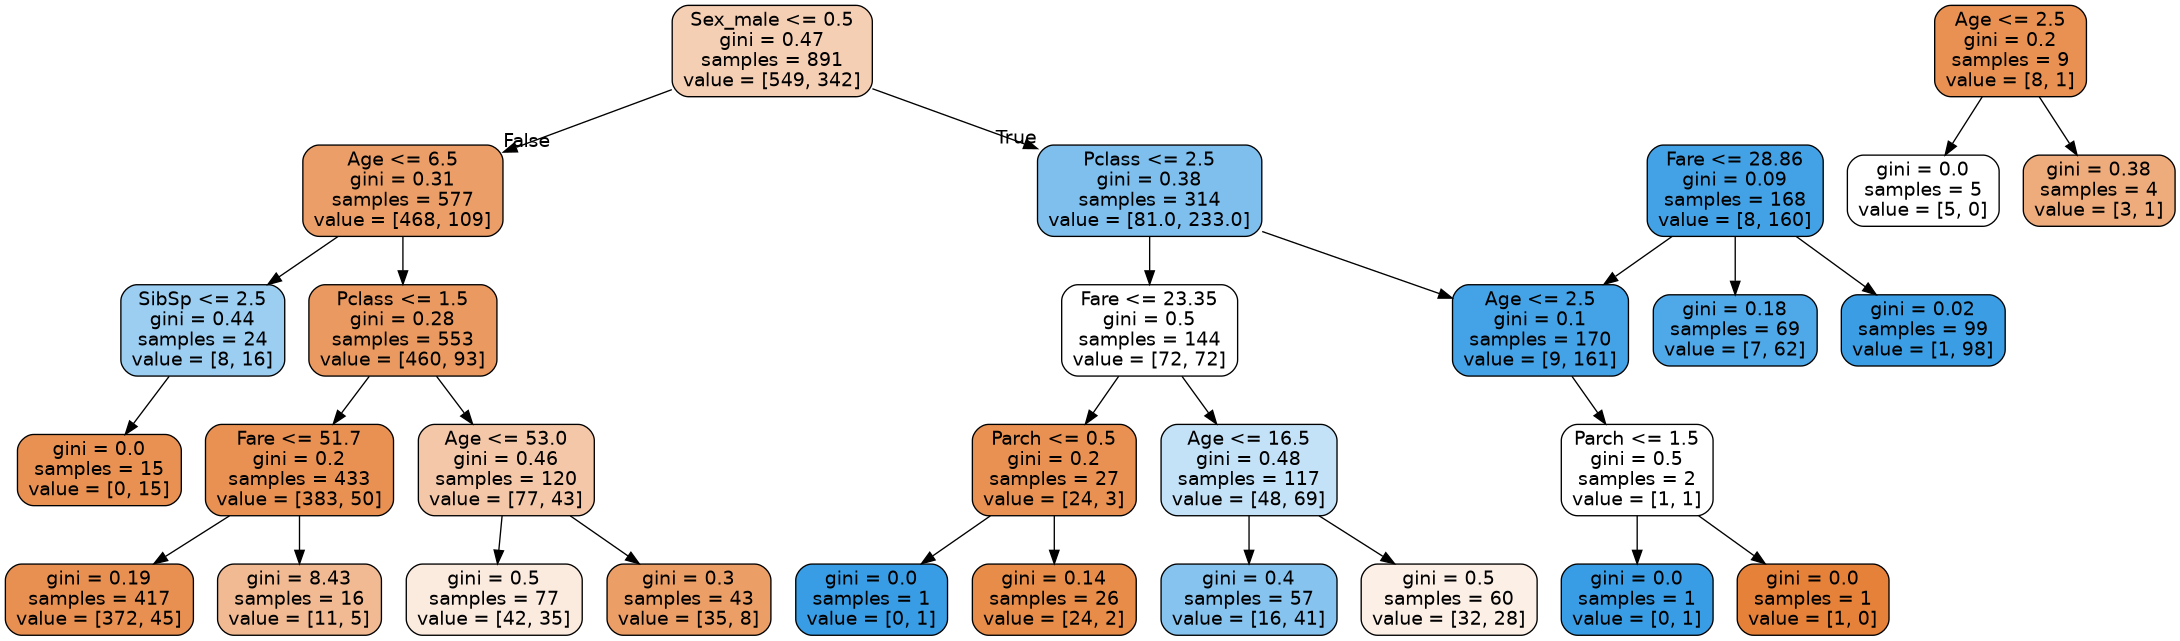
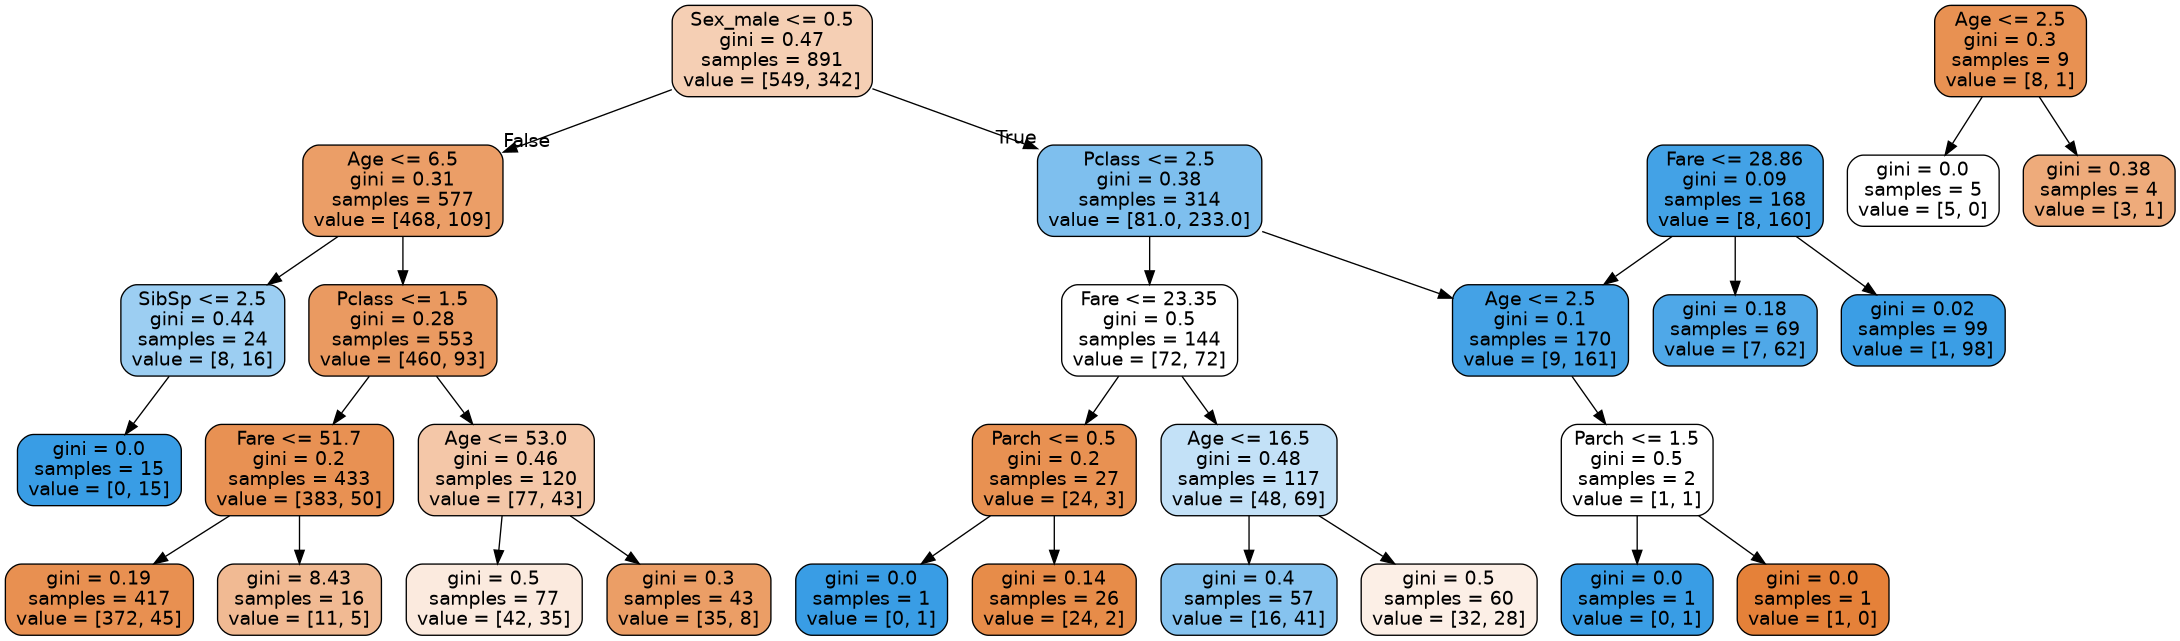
node "Age <= 2.5 gini = 0.2 samples = 9 value = [8, 1]": label "Age <= 2.5 gini = 0.2 samples = 9 value = [8, 1]" -> "Age <= 2.5 gini = 0.3 samples = 9 value = [8, 1]"
node "gini = 0.0 samples = 15 value = [0, 15]": fillcolor #e89152 -> #399de5
